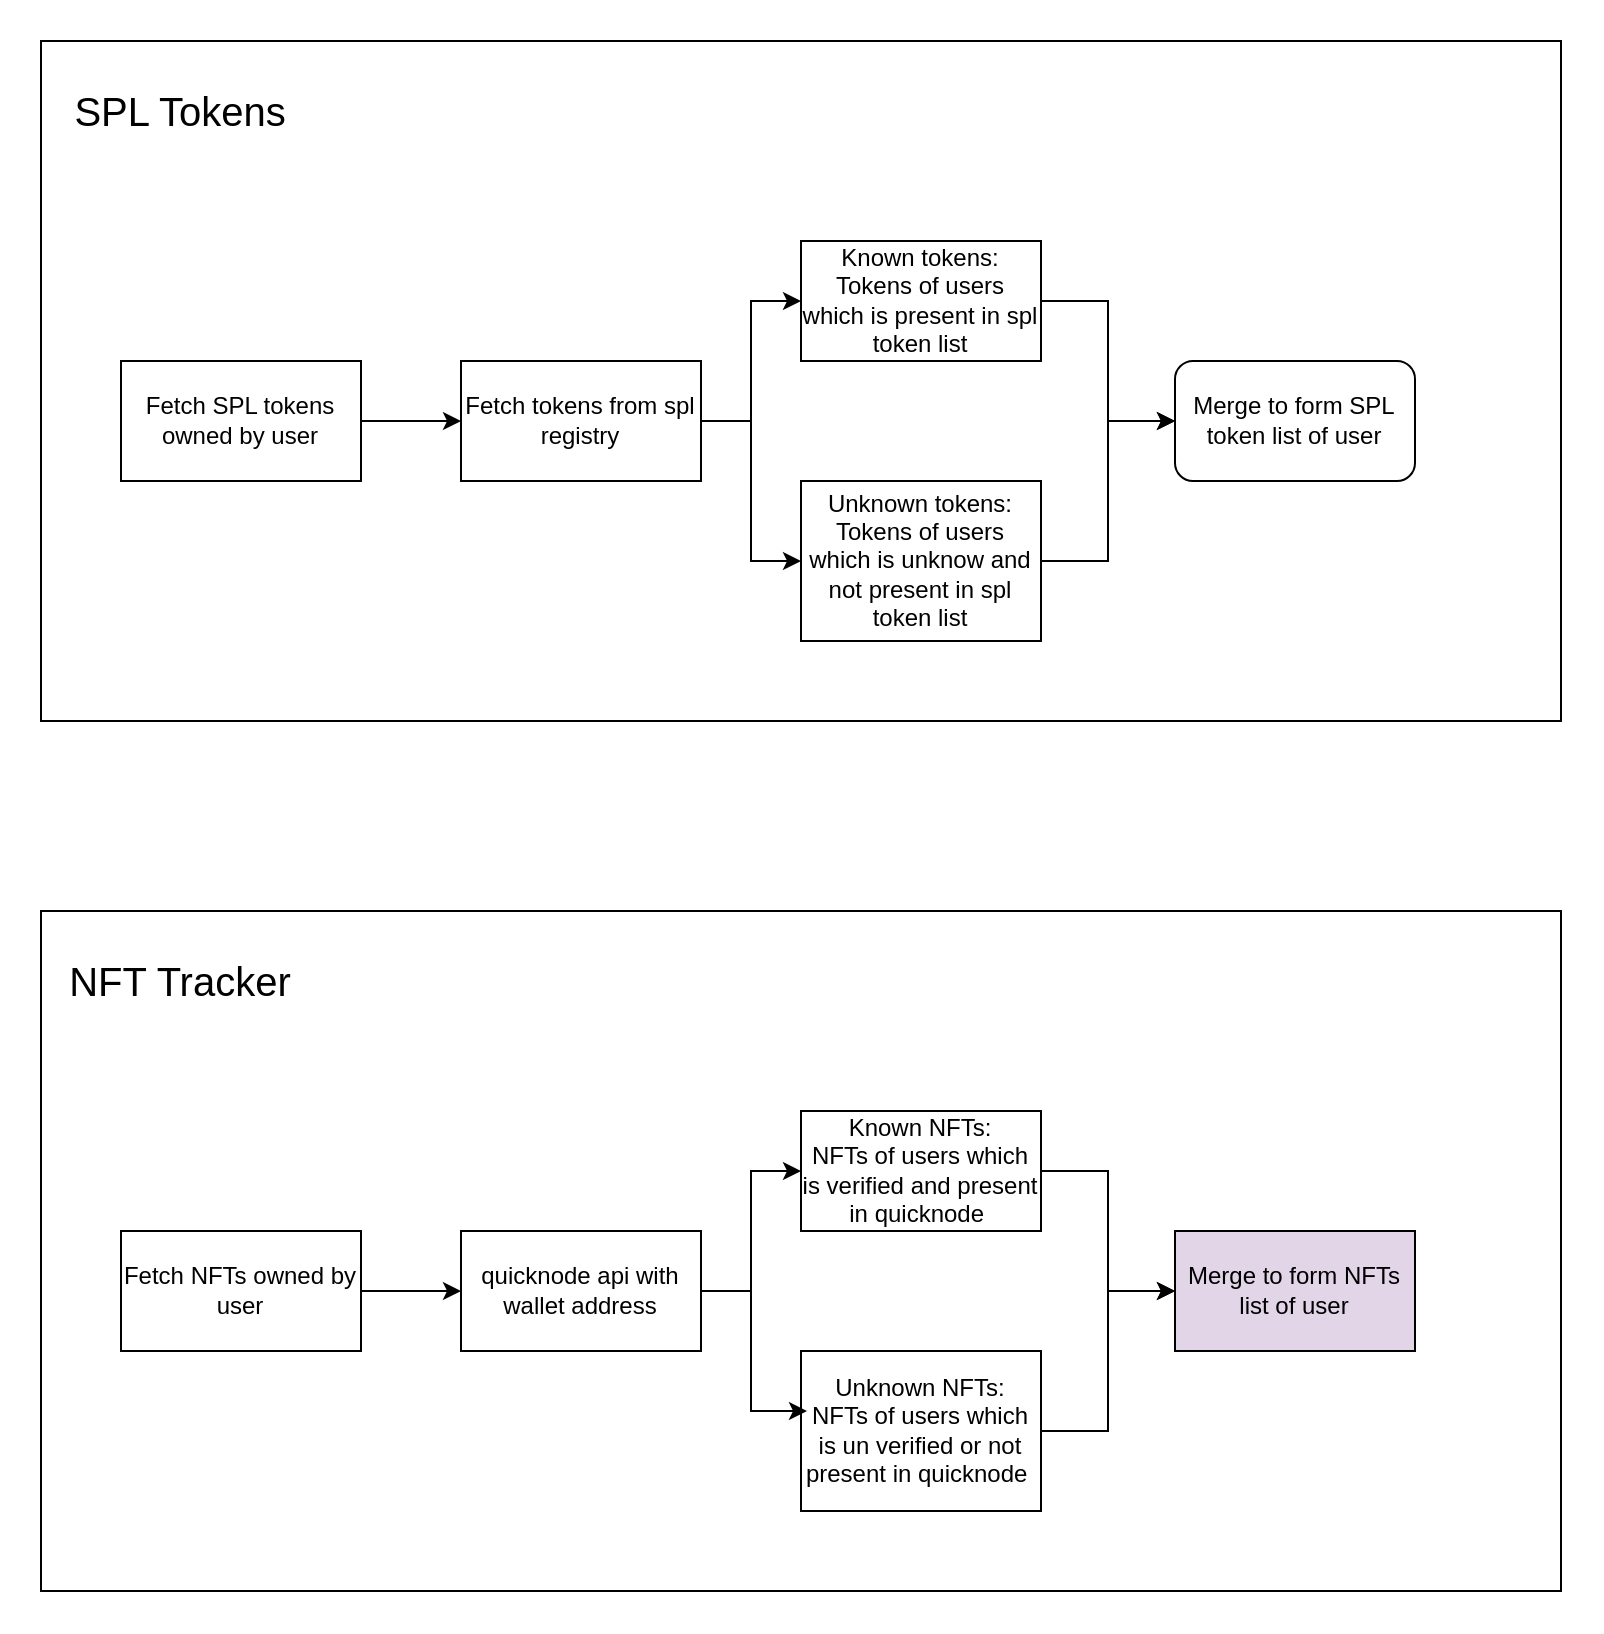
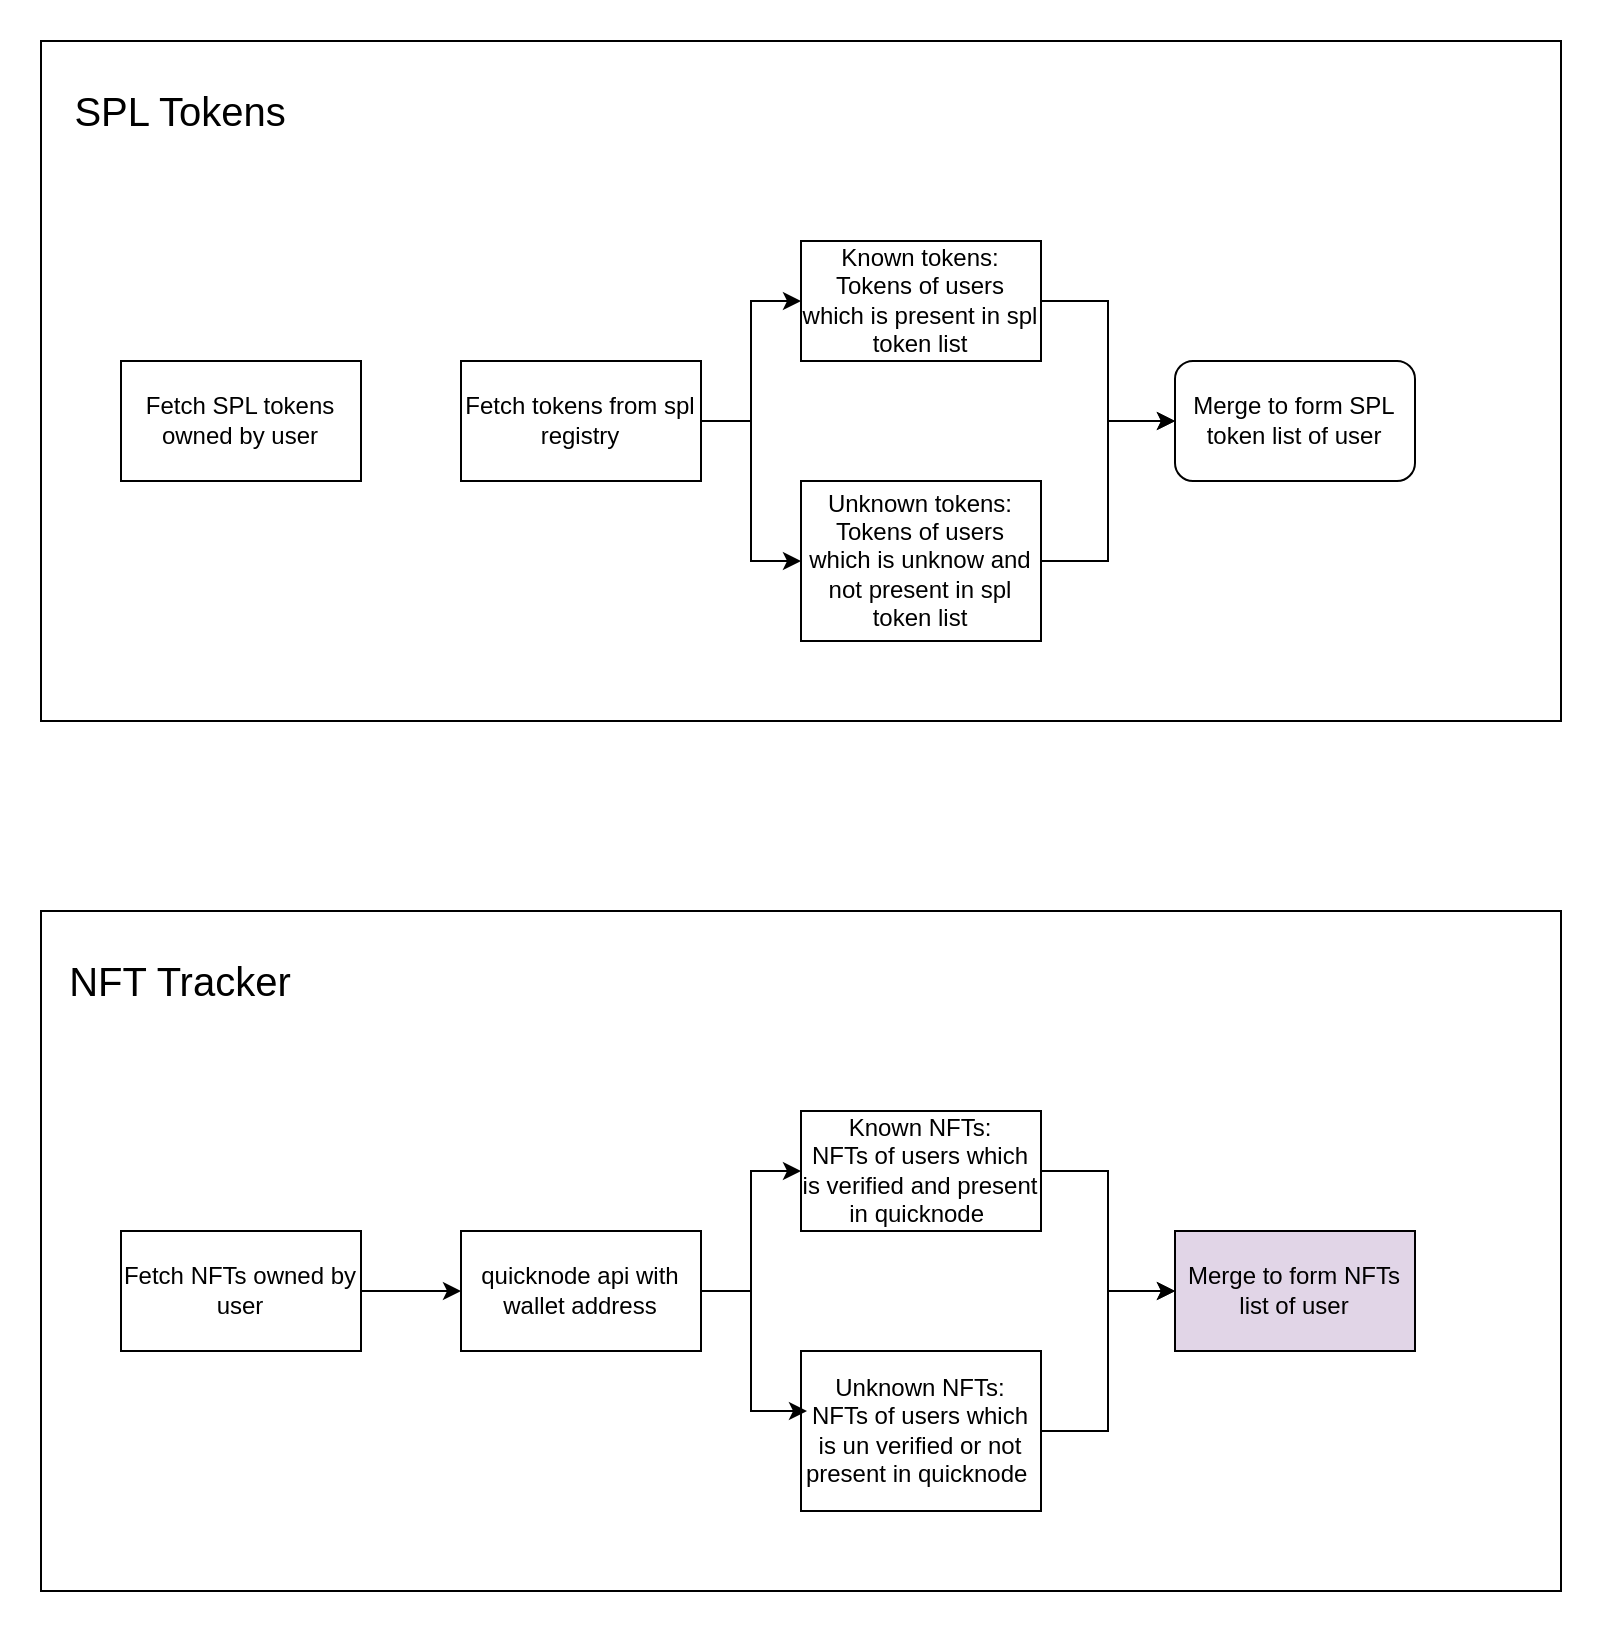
edge "Fetch SPL tokens owned by user" -> "Fetch tokens from spl registry": removed
